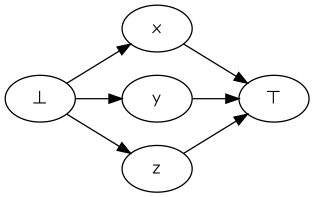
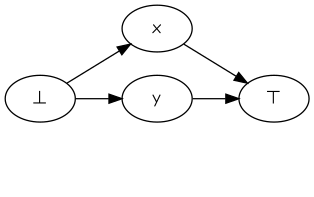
node "z": removed
